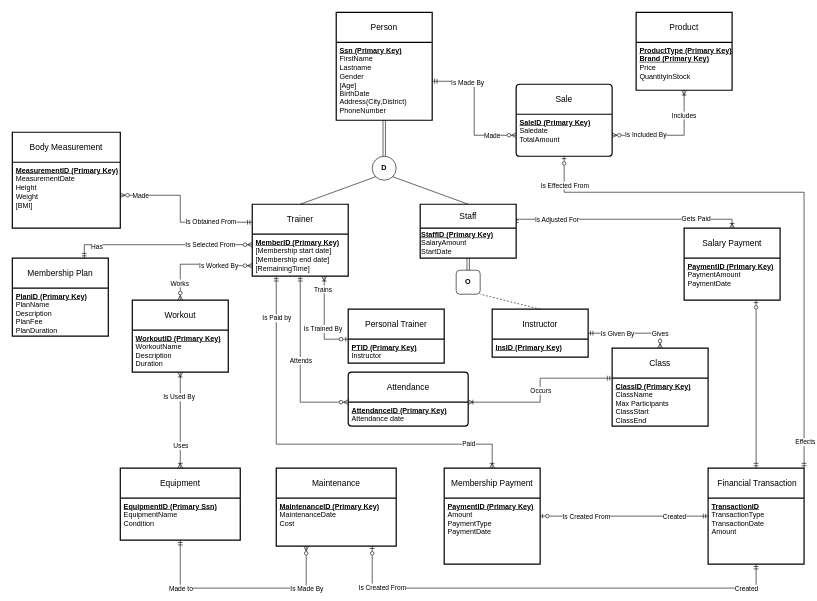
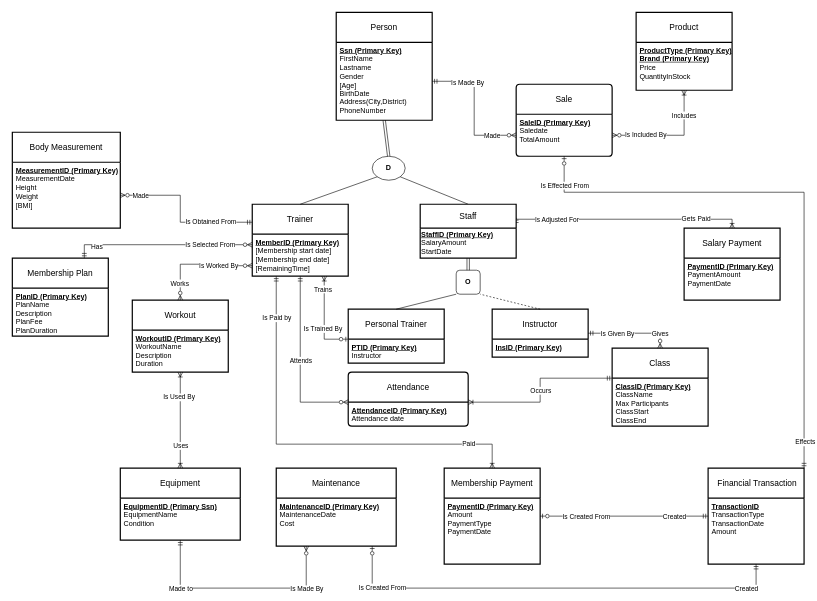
node "D": size 24x24 -> 33x24
edge "O" -- "Personal Trainer": added
edge "PaymentID (Primary Key) PaymentAmount PaymentDate" -- "Financial Transaction": removed
